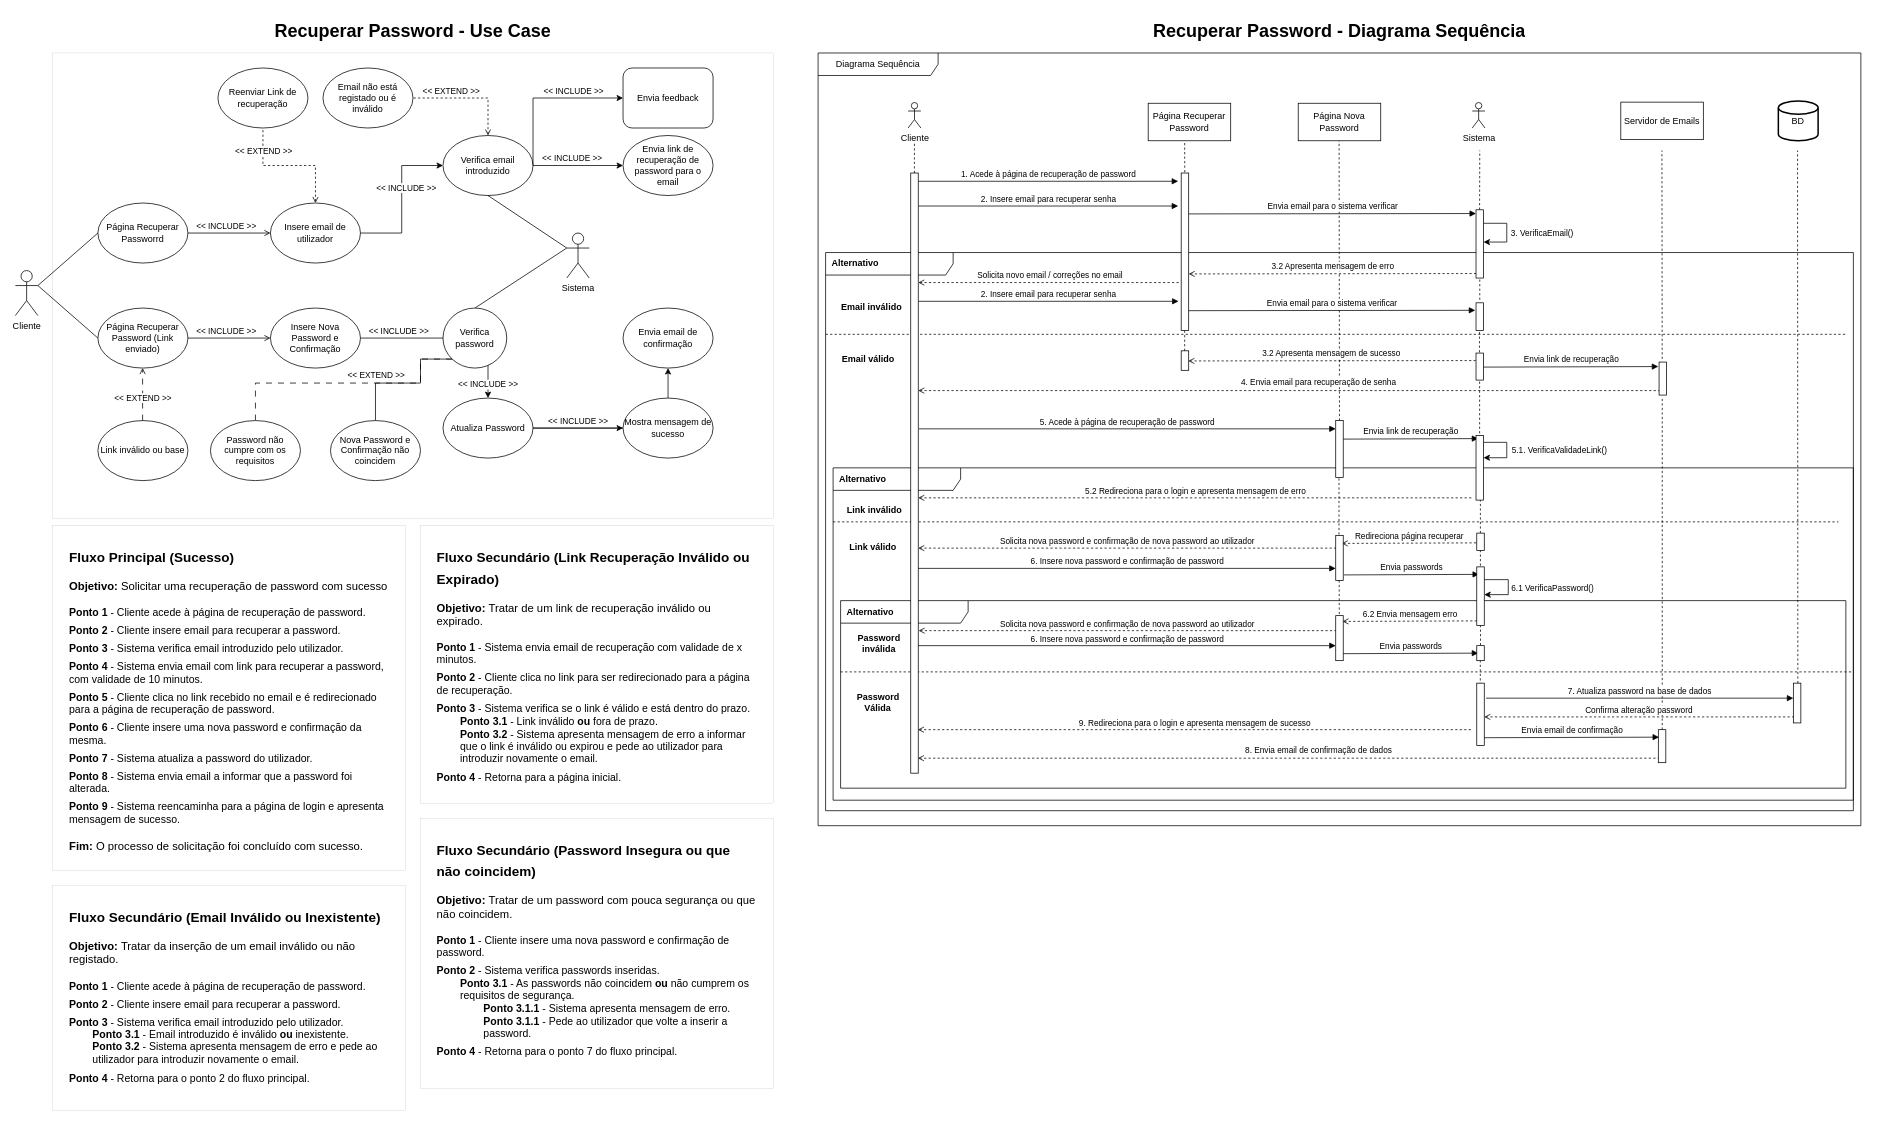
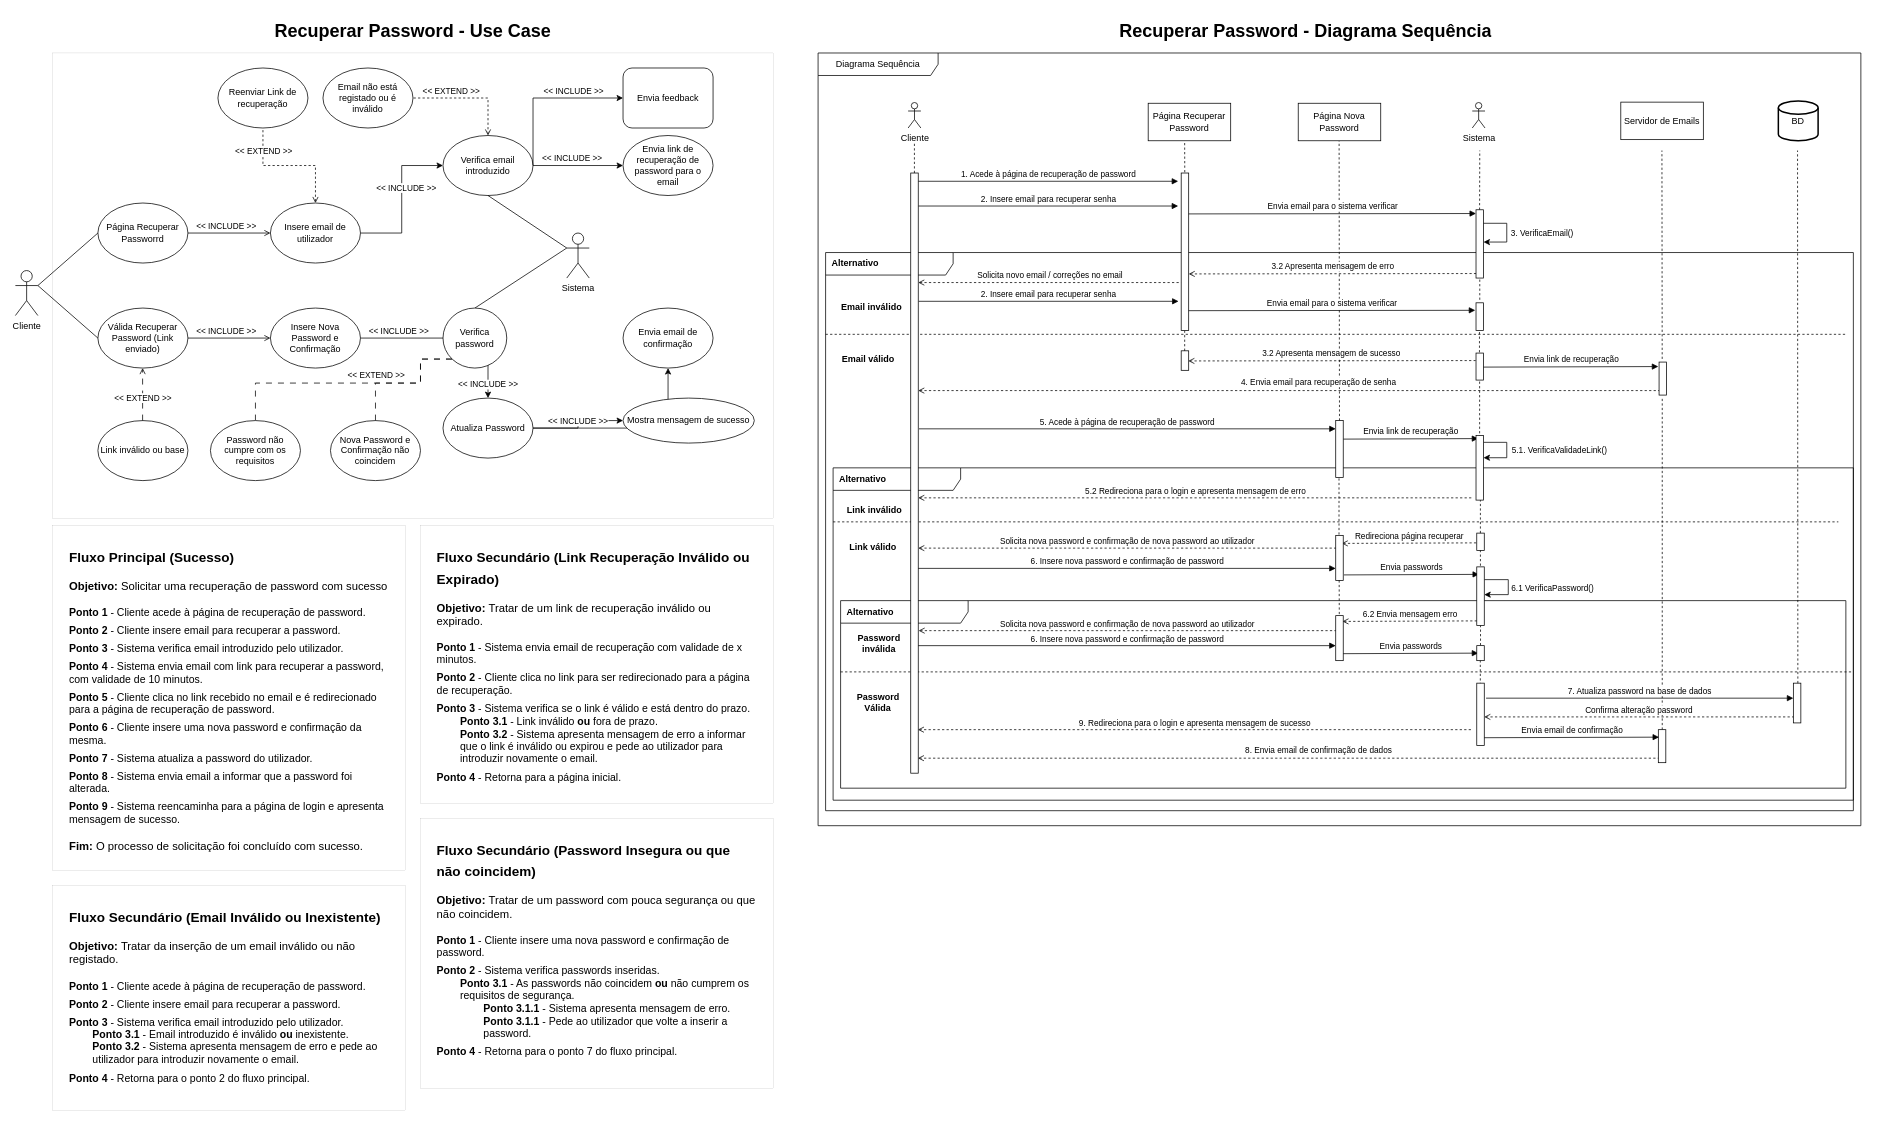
node "Recuperar Password - Diagrama Sequência": moved (1339, 30) -> (1305, 30)
node "Página Recuperar Password (Link enviado)": label "Página Recuperar Password (Link enviado)" -> "Válida Recuperar Password (Link enviado)"
edge "Nova Password e Confirmação não coincidem" -> "Verifica password": style solid -> dashed
node "Mostra mensagem de sucesso": size 90x60 -> 131x45
